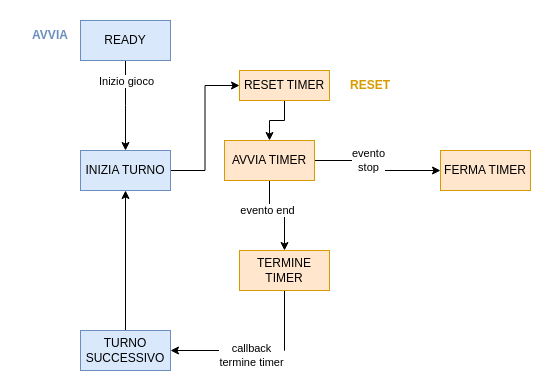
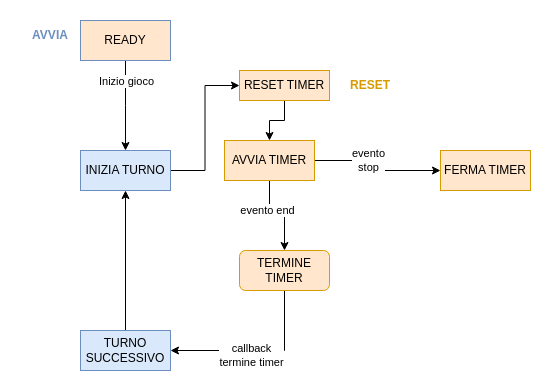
node "READY": fillcolor #dae8fc -> #ffe6cc
node "TERMINE TIMER": shape rectangle -> rounded rectangle
